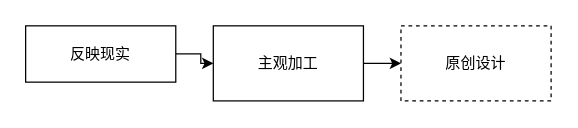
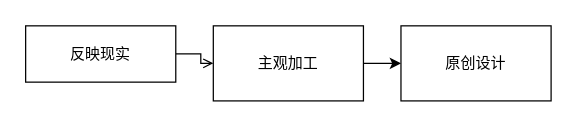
edge "反映现实" -> "主观加工": arrowhead classic -> open
node "原创设计": style dashed -> solid
